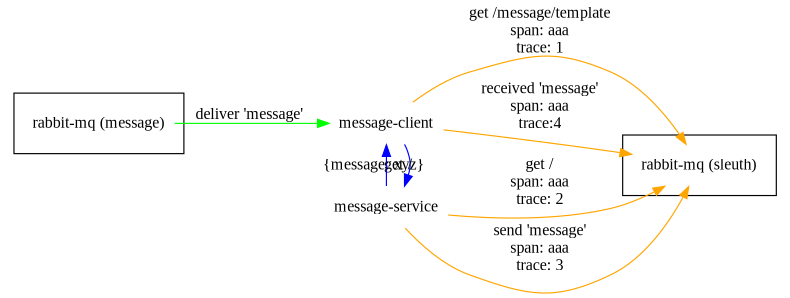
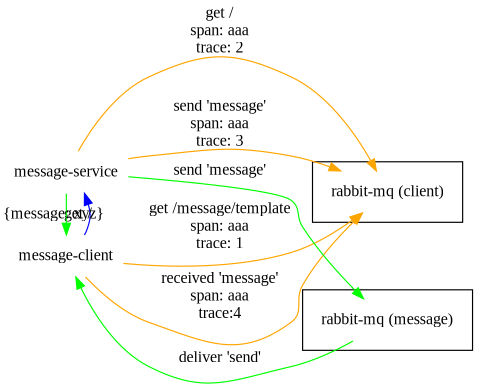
edge "rabbit-mq (message)" -> "message-client": label "deliver 'message'" -> "deliver 'send'"
node "rabbit-mq (sleuth)": label "rabbit-mq (sleuth)" -> "rabbit-mq (client)"
edge "message-service" -> "message-client": color blue -> green
edge "message-service" -> "rabbit-mq (message)": added, label "send 'message'"
